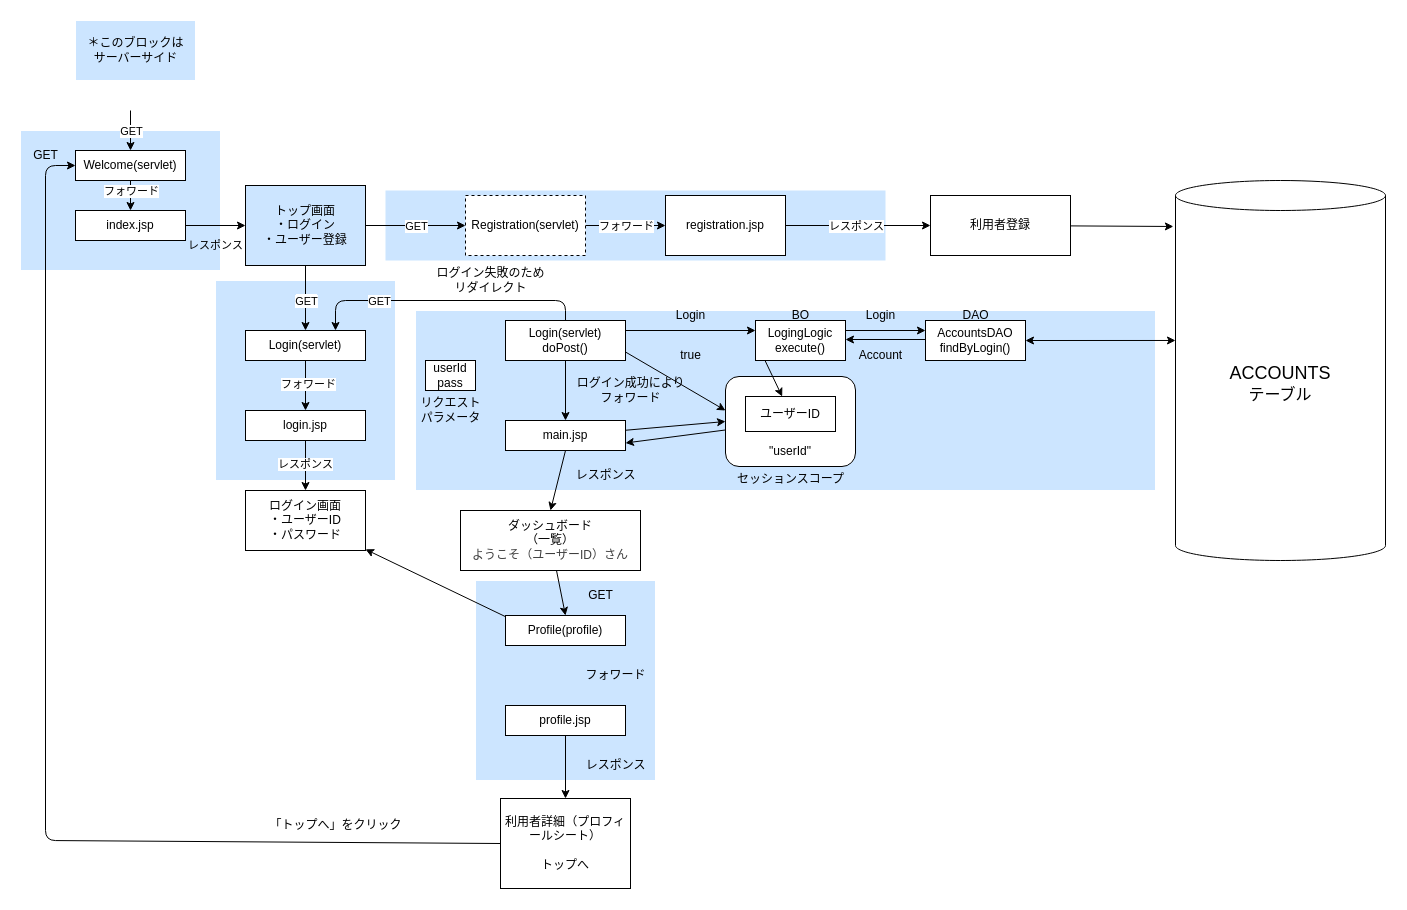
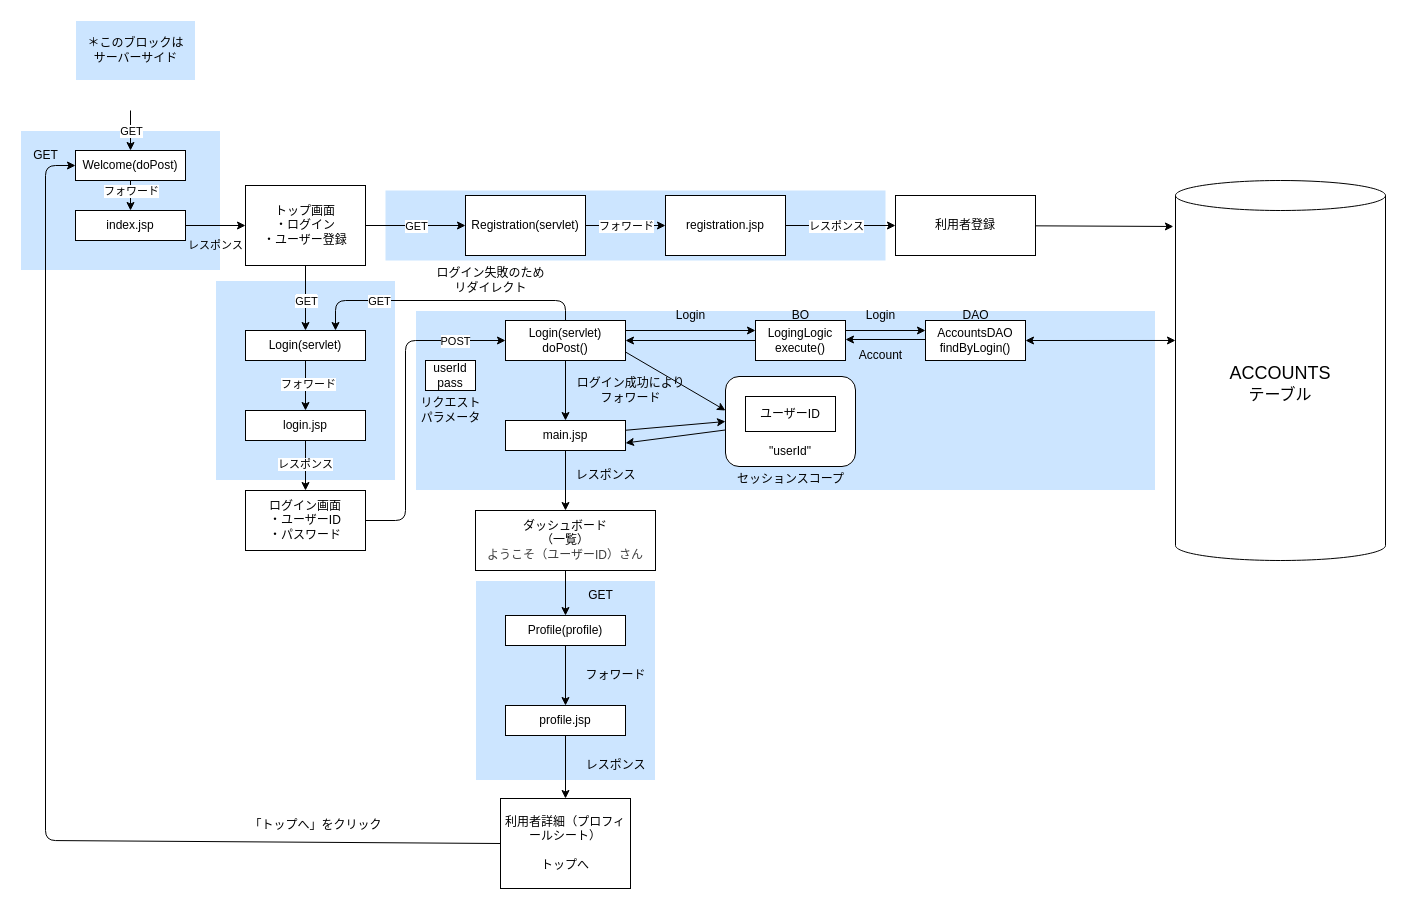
node "Welcome(servlet)": label "Welcome(servlet)" -> "Welcome(doPost)"
node "トップ画面 ・ログイン ・ユーザー登録": fillcolor #cce5ff -> #ffffff
node "Registration(servlet)": style dashed -> solid
node "利用者登録": moved (1001, 226) -> (966, 226)
node "true": removed
edge "LogingLogic execute()" -> "ユーザーID": now "LogingLogic execute()" -> "Login(servlet) doPost()"
edge "ログイン画面 ・ユーザーID ・パスワード" -> "Login(servlet) doPost()": added, label "POST"
node "ダッシュボード （一覧） ようこそ（ユーザーID）さん": moved (551, 541) -> (566, 541)
edge "Profile(profile)" -> "ログイン画面 ・ユーザーID ・パスワード": now "Profile(profile)" -> "profile.jsp"
node "「トップへ」をクリック": moved (336, 826) -> (316, 826)
